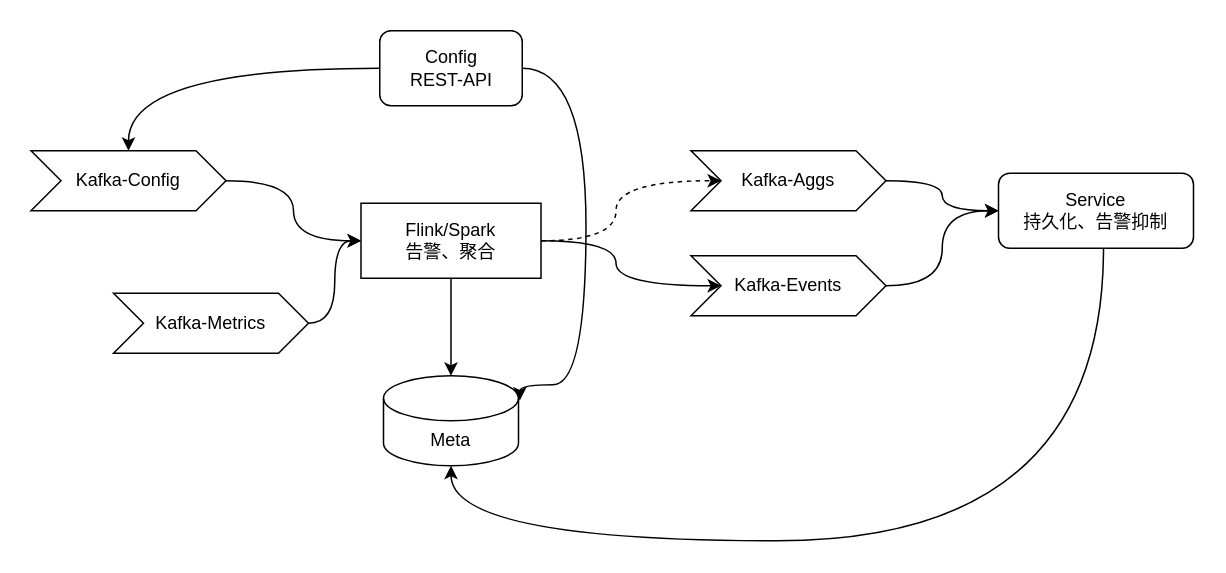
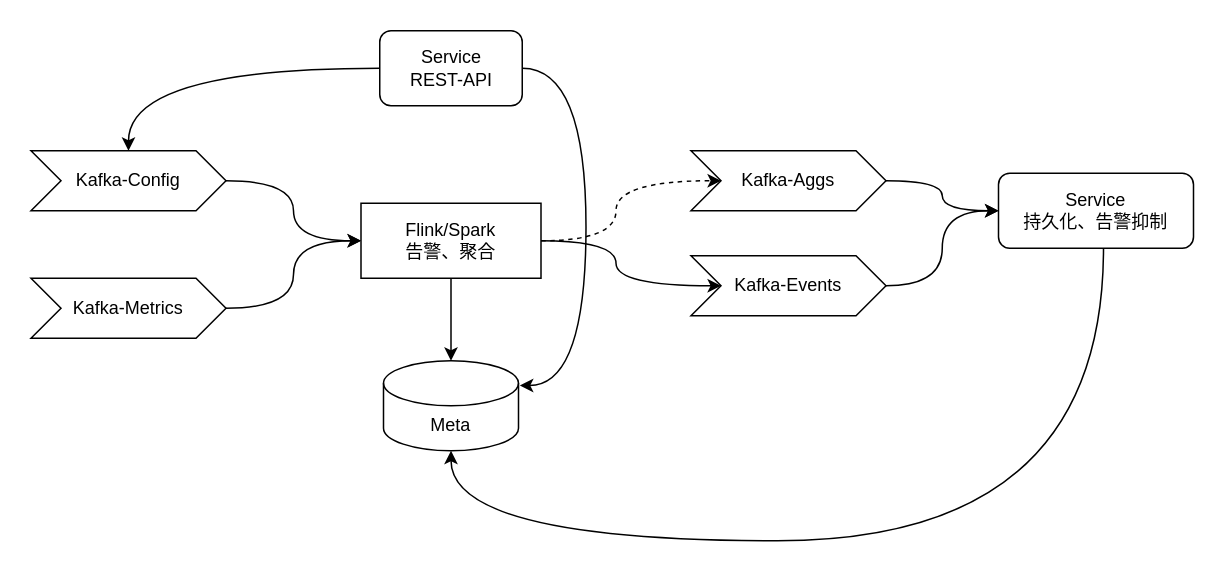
node "Config REST-API": label "Config REST-API" -> "Service REST-API"
node "Kafka-Metrics": moved (211, 323) -> (128, 308)
node "Meta": moved (451, 421) -> (451, 406)
